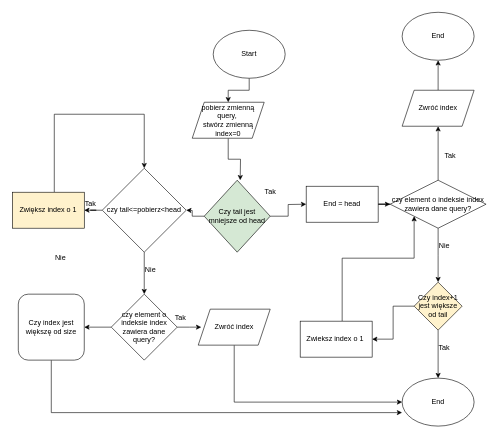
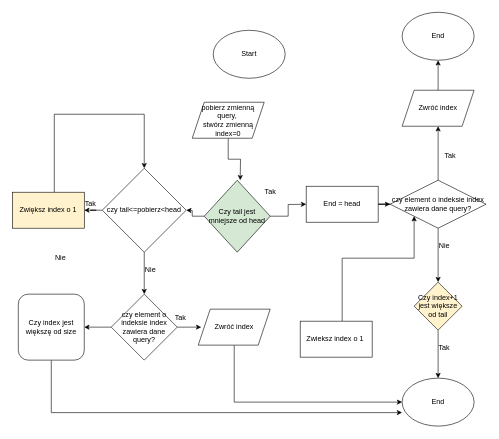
edge "Start" -> "pobierz zmienną query, stwórz zmienną index=0": removed
edge "Czy index+1 jest większe od tail" -> "Zwieksz index o 1": removed
